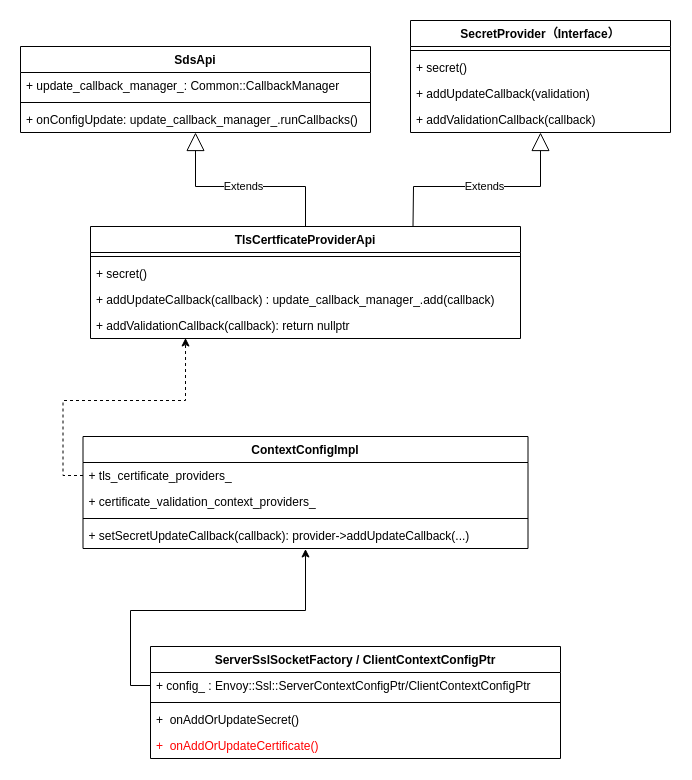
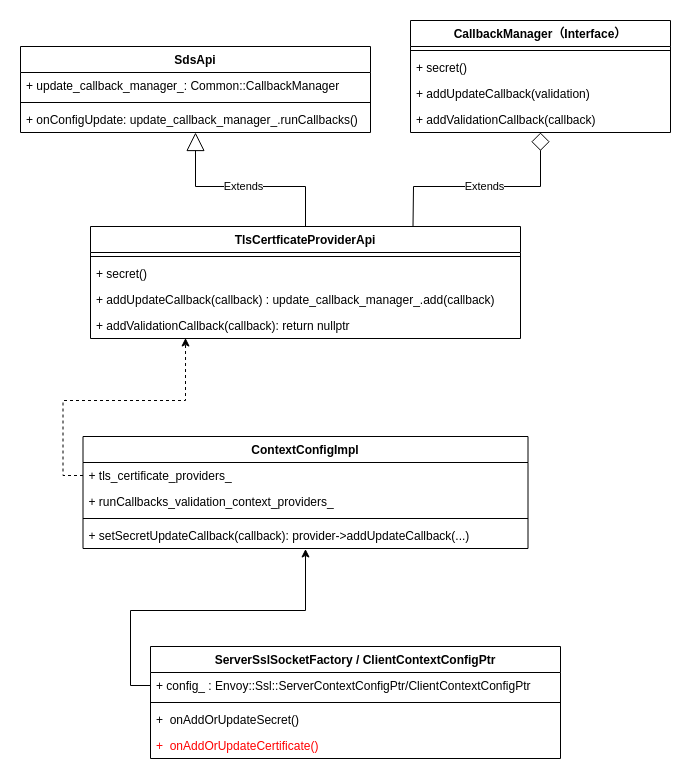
node "SecretProvider（Interface）": label "SecretProvider（Interface）" -> "CallbackManager（Interface）"
edge "TlsCertficateProviderApi" -> "+ addValidationCallback(callback)": arrowhead block -> diamond
node "+ certificate_validation_context_providers_": label "+ certificate_validation_context_providers_" -> "+ runCallbacks_validation_context_providers_"
